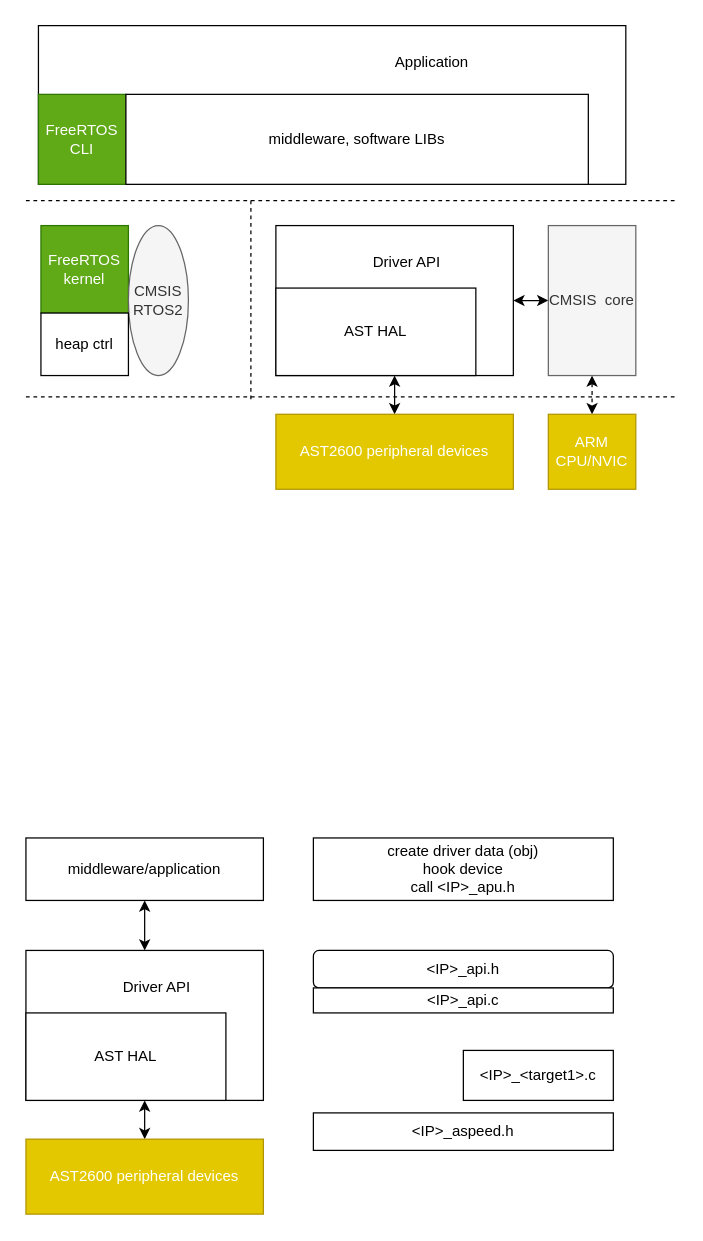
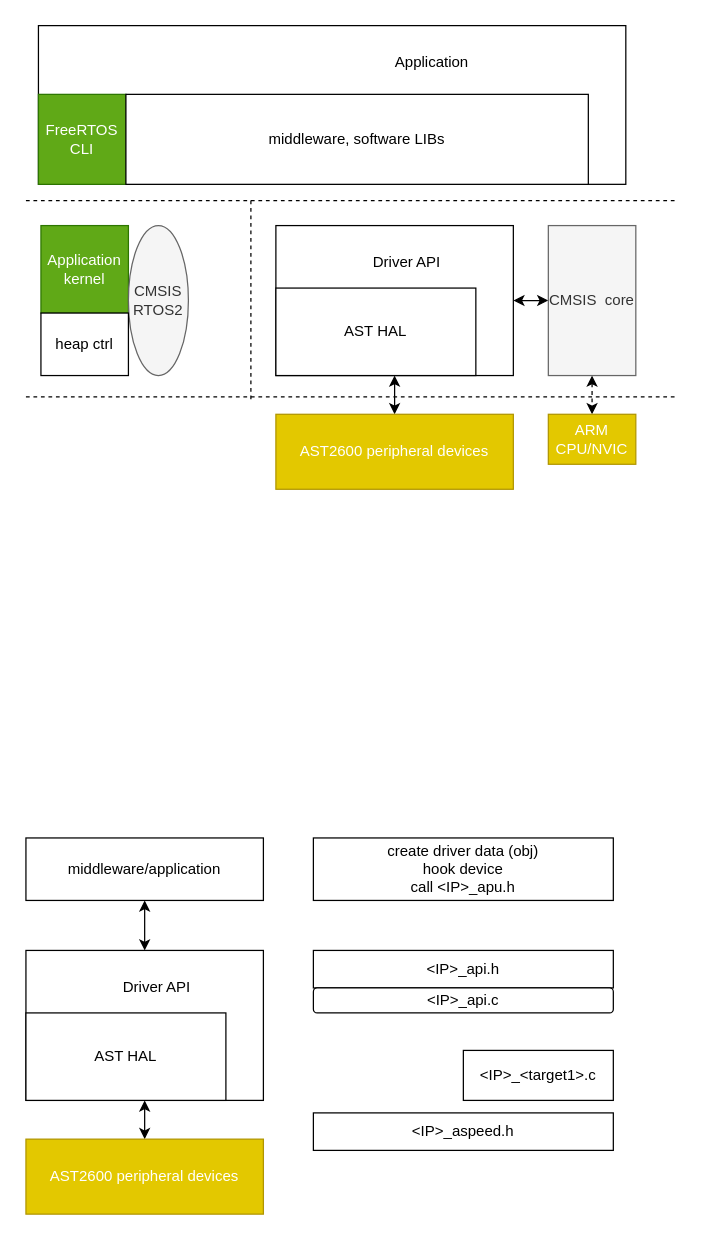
node "FreeRTOS kernel": label "FreeRTOS kernel" -> "Application kernel"
node "ARM CPU/NVIC": size 88x75 -> 88x50
node "<IP>_api.h": shape rounded rectangle -> rectangle
node "<IP>_api.c": shape rectangle -> rounded rectangle
